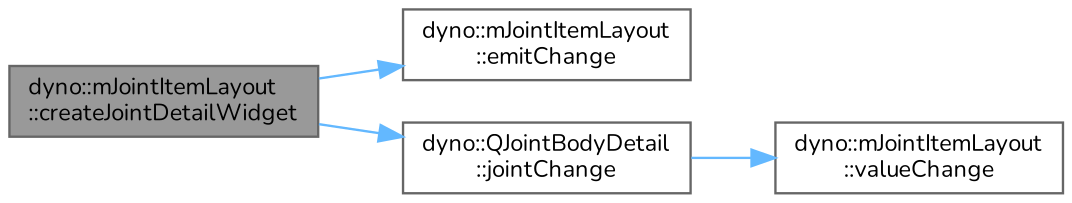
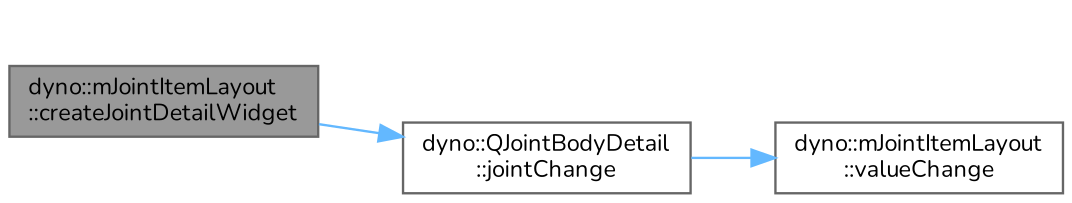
node "dyno::mJointItemLayout ::emitChange": removed
